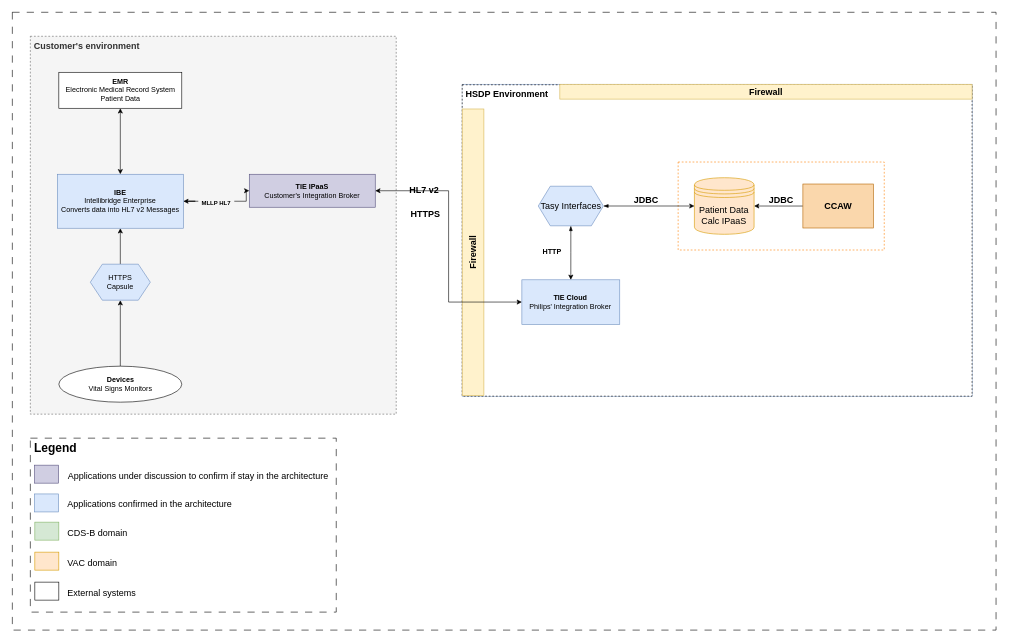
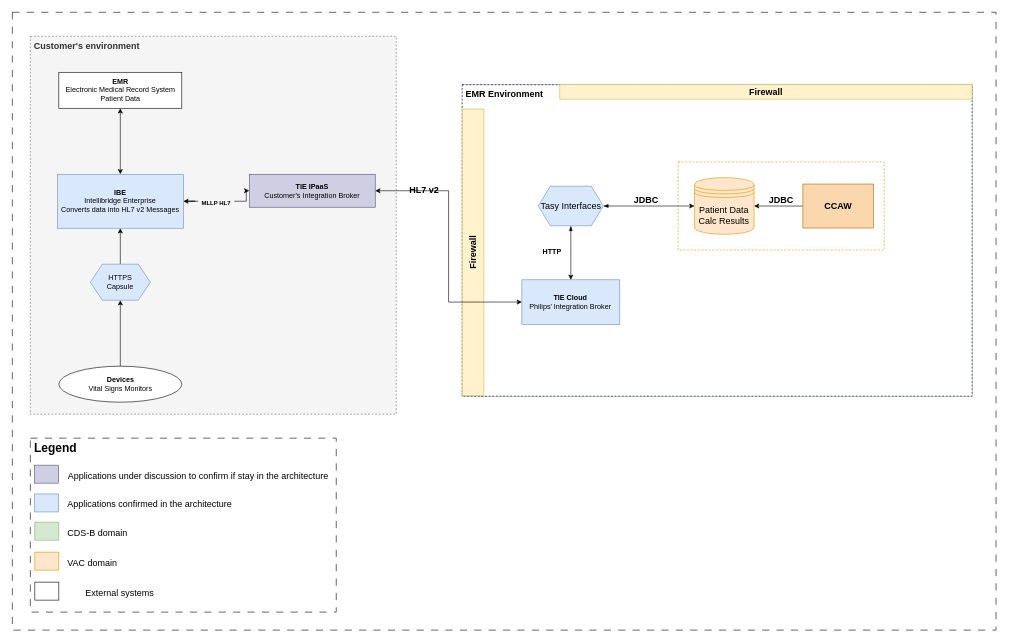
node "HSDP Environment": label "HSDP Environment" -> "EMR Environment"
node "HTTPS": removed
node "Patient Data Calc IPaaS": label "Patient Data Calc IPaaS" -> "Patient Data Calc Results"
node "External systems": moved (192, 591) -> (210, 591)
